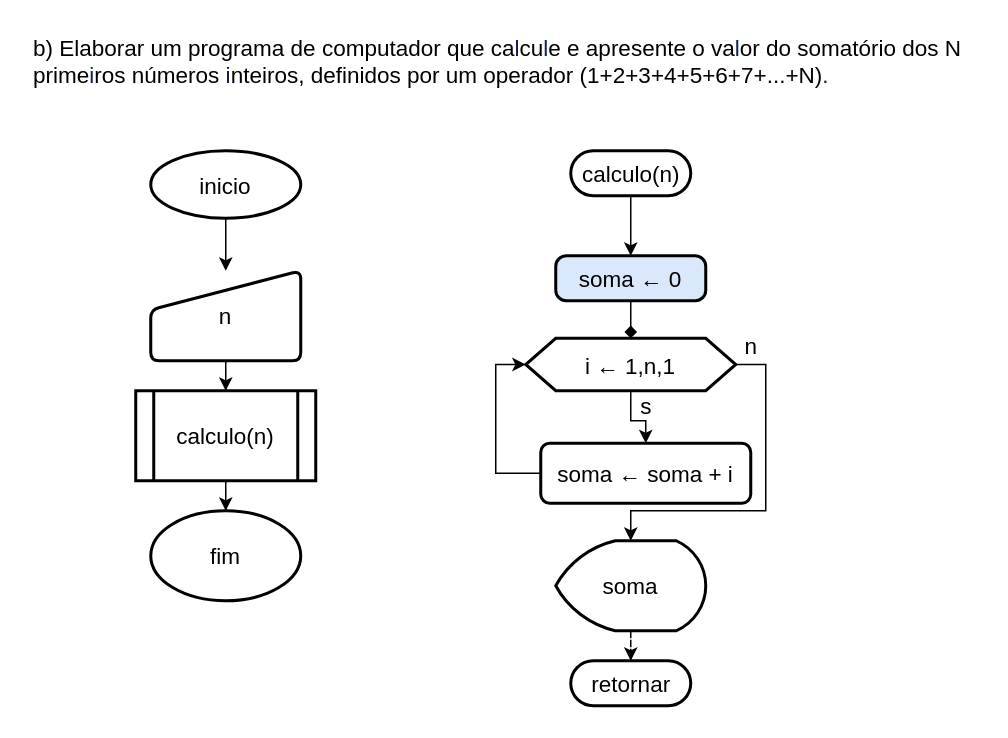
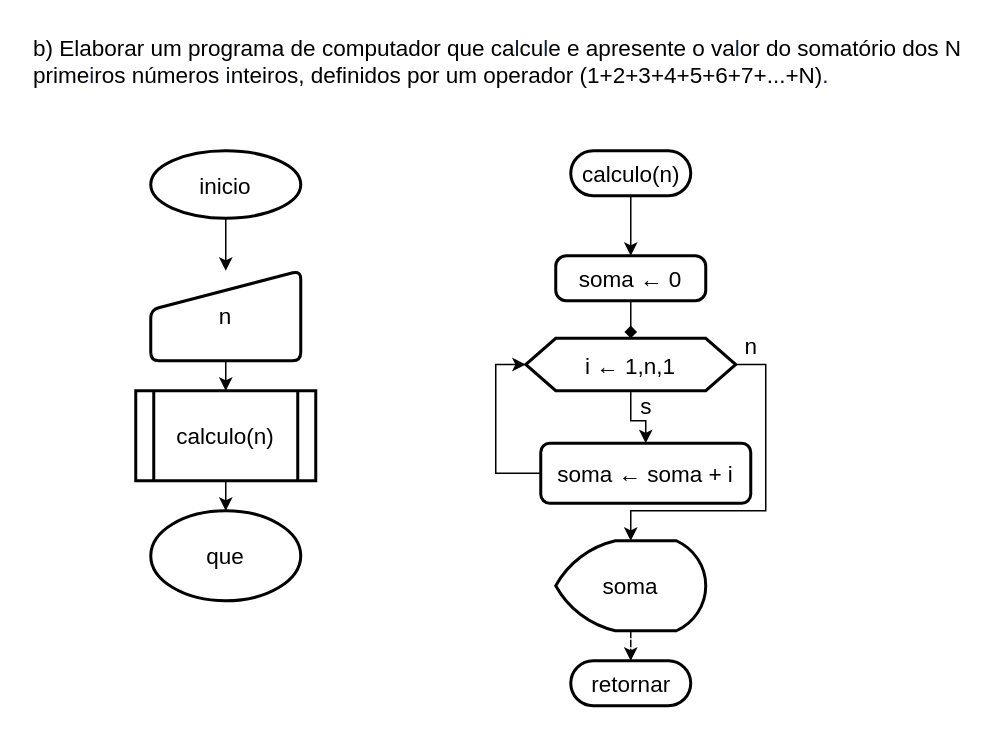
node "soma ← 0": fillcolor #dae8fc -> #ffffff
node "fim": label "fim" -> "que"
